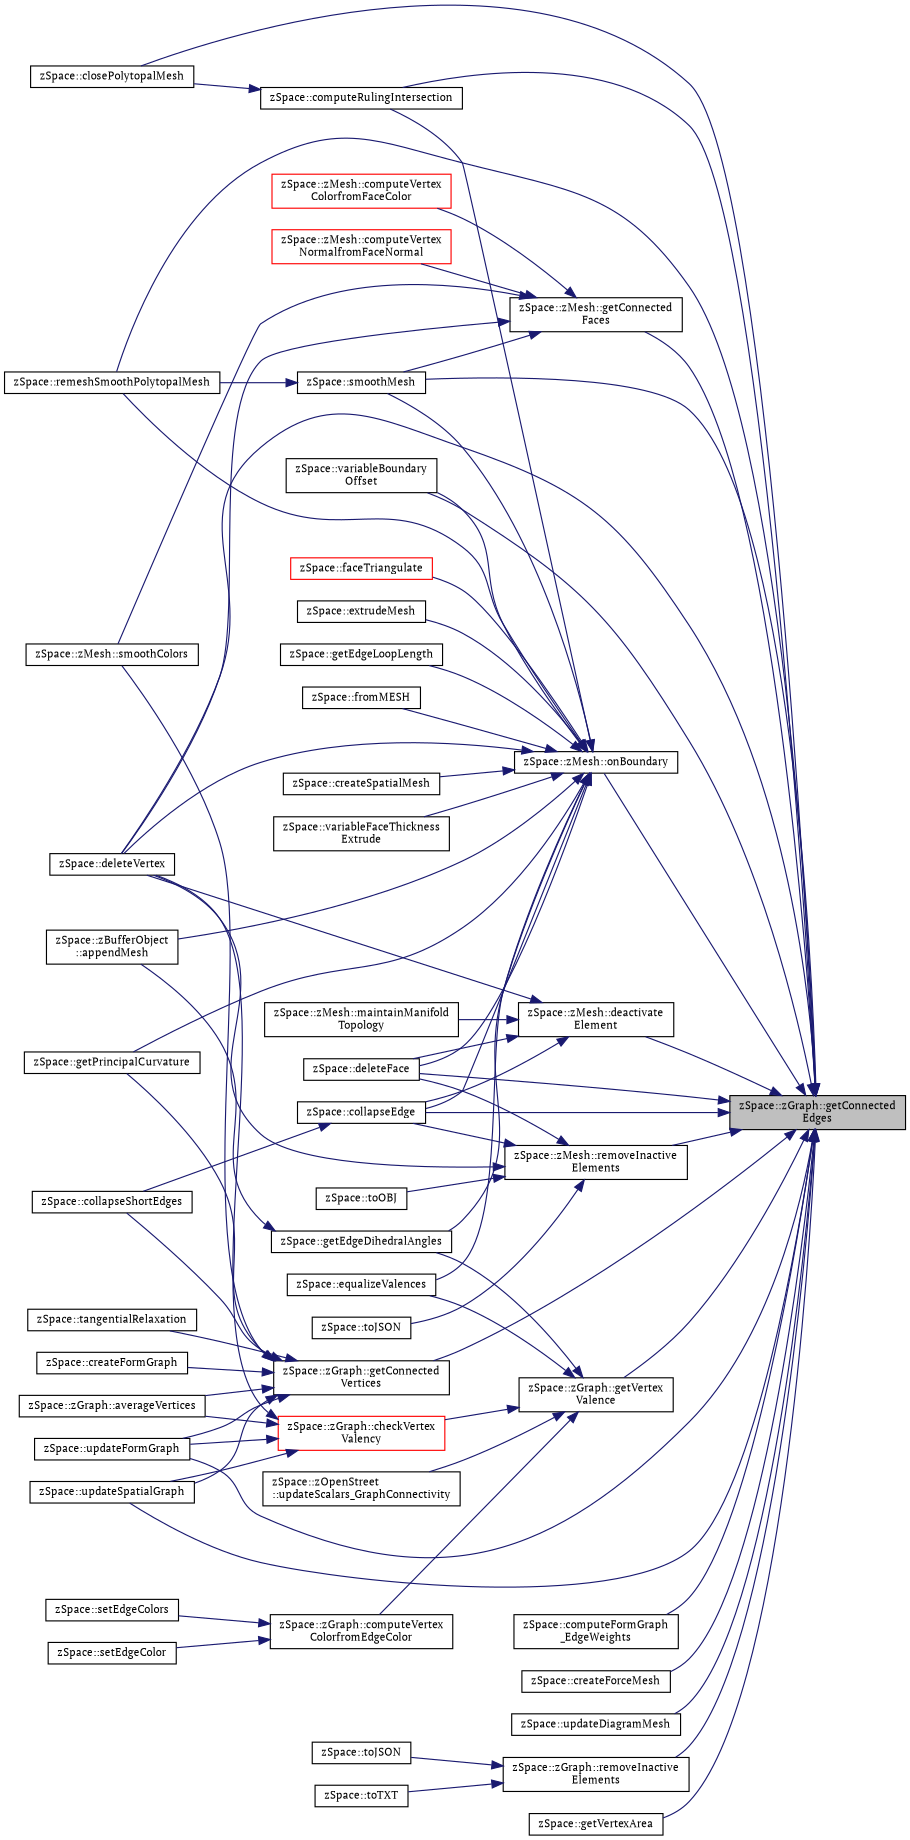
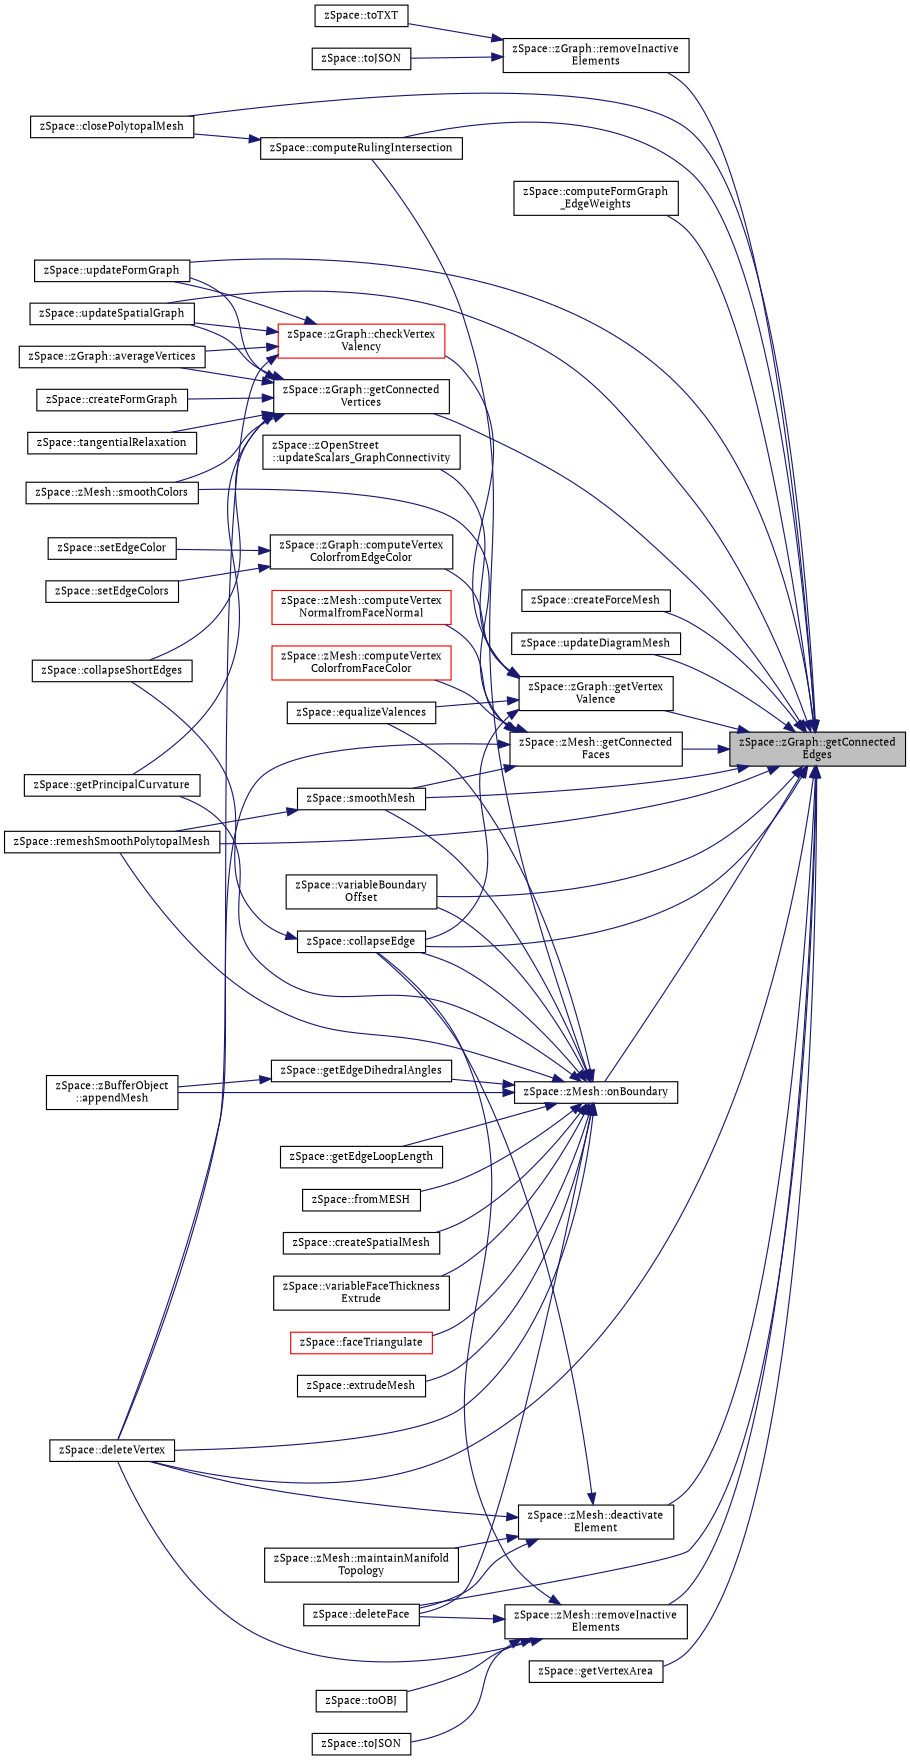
edge "zSpace::getEdgeDihedralAngles" -> "zSpace::zGraph::getVertex Valence": now "zSpace::collapseEdge" -> "zSpace::zGraph::getVertex Valence"
